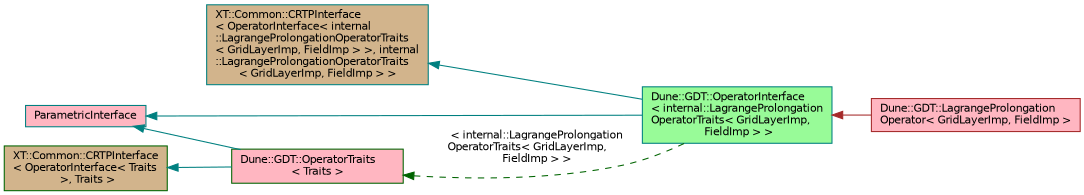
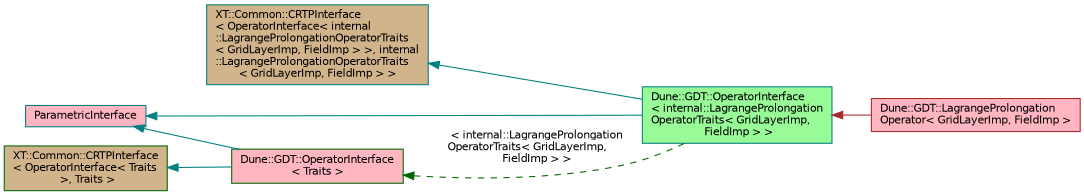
node "Dune::GDT::OperatorTraits < Traits >": label "Dune::GDT::OperatorTraits < Traits >" -> "Dune::GDT::OperatorInterface < Traits >"
